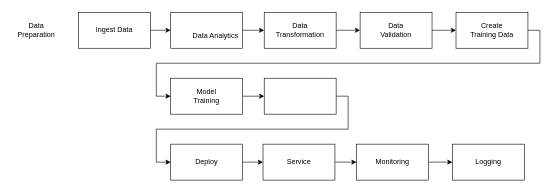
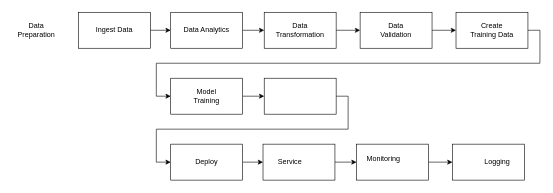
node "Data Analytics": moved (216, 36) -> (207, 30)
node "Service": moved (299, 162) -> (290, 162)
node "Monitoring": moved (393, 162) -> (384, 159)
node "Logging": moved (489, 162) -> (498, 162)
